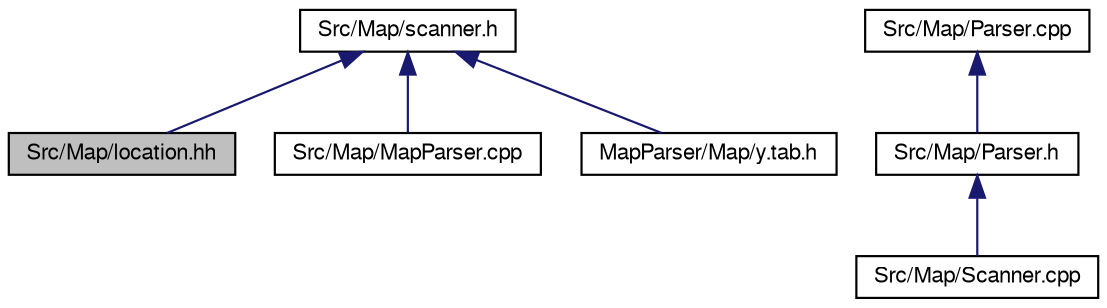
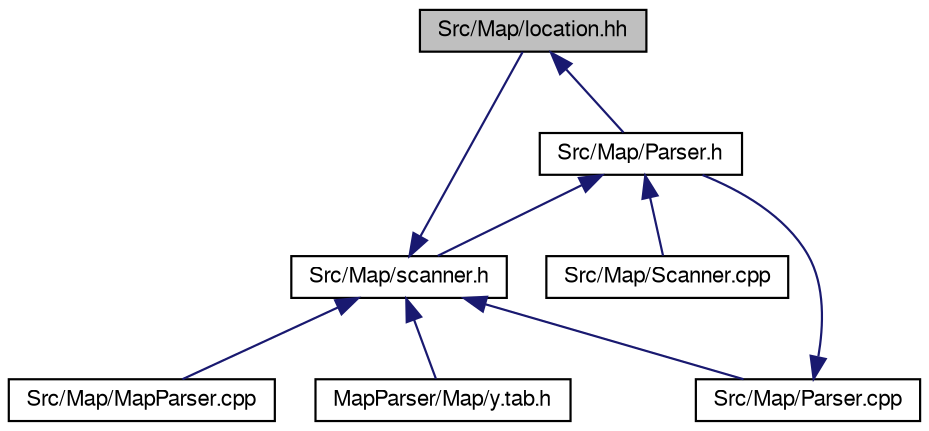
edge "Src/Map/Parser.h" -> "Src/Map/location.hh": added
edge "Src/Map/scanner.h" -> "Src/Map/Parser.h": added
edge "Src/Map/Parser.cpp" -> "Src/Map/scanner.h": added
